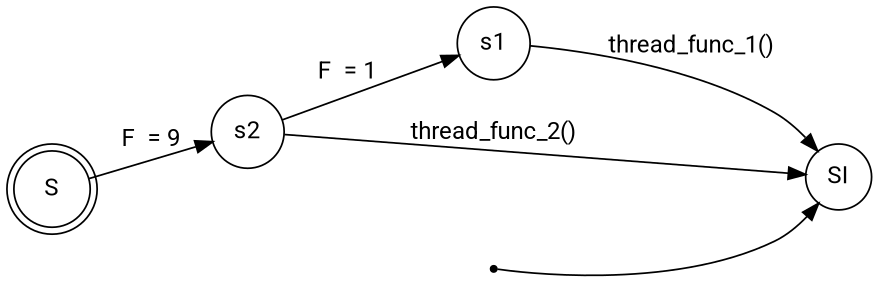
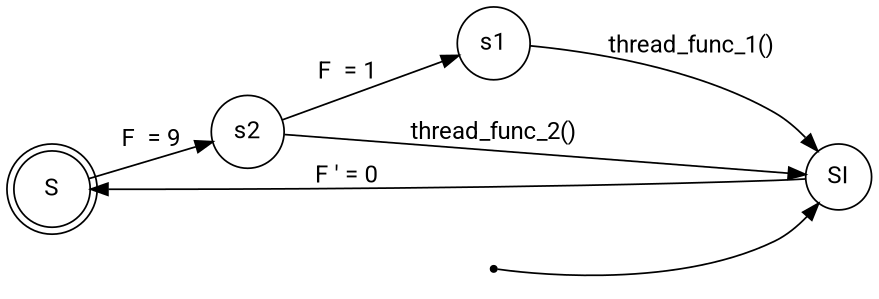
edge "SI" -> "S": added, label "F ' = 0"
